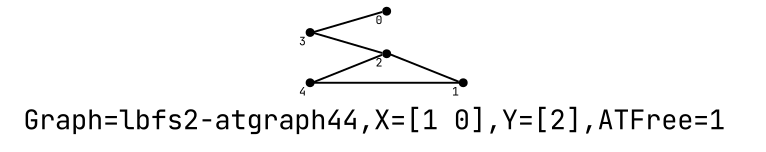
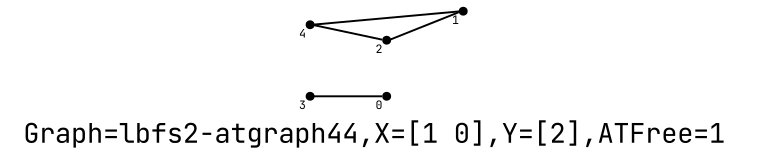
edge "3" -- "2": removed
